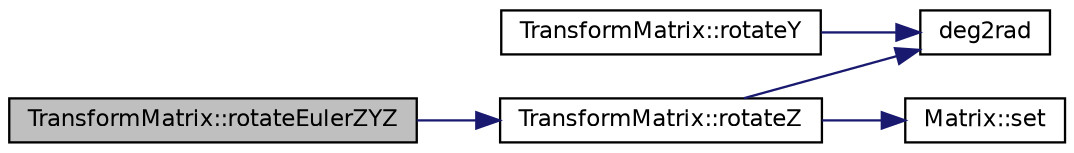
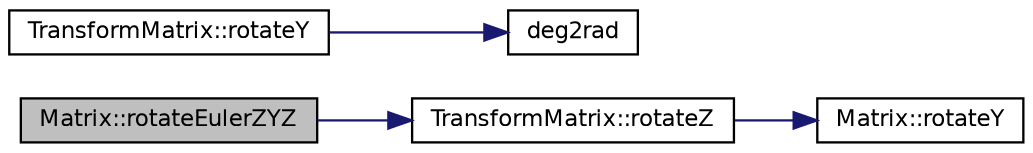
edge "TransformMatrix::rotateZ" -> "deg2rad": removed
node "TransformMatrix::rotateEulerZYZ": label "TransformMatrix::rotateEulerZYZ" -> "Matrix::rotateEulerZYZ"
node "Matrix::set": label "Matrix::set" -> "Matrix::rotateY"
